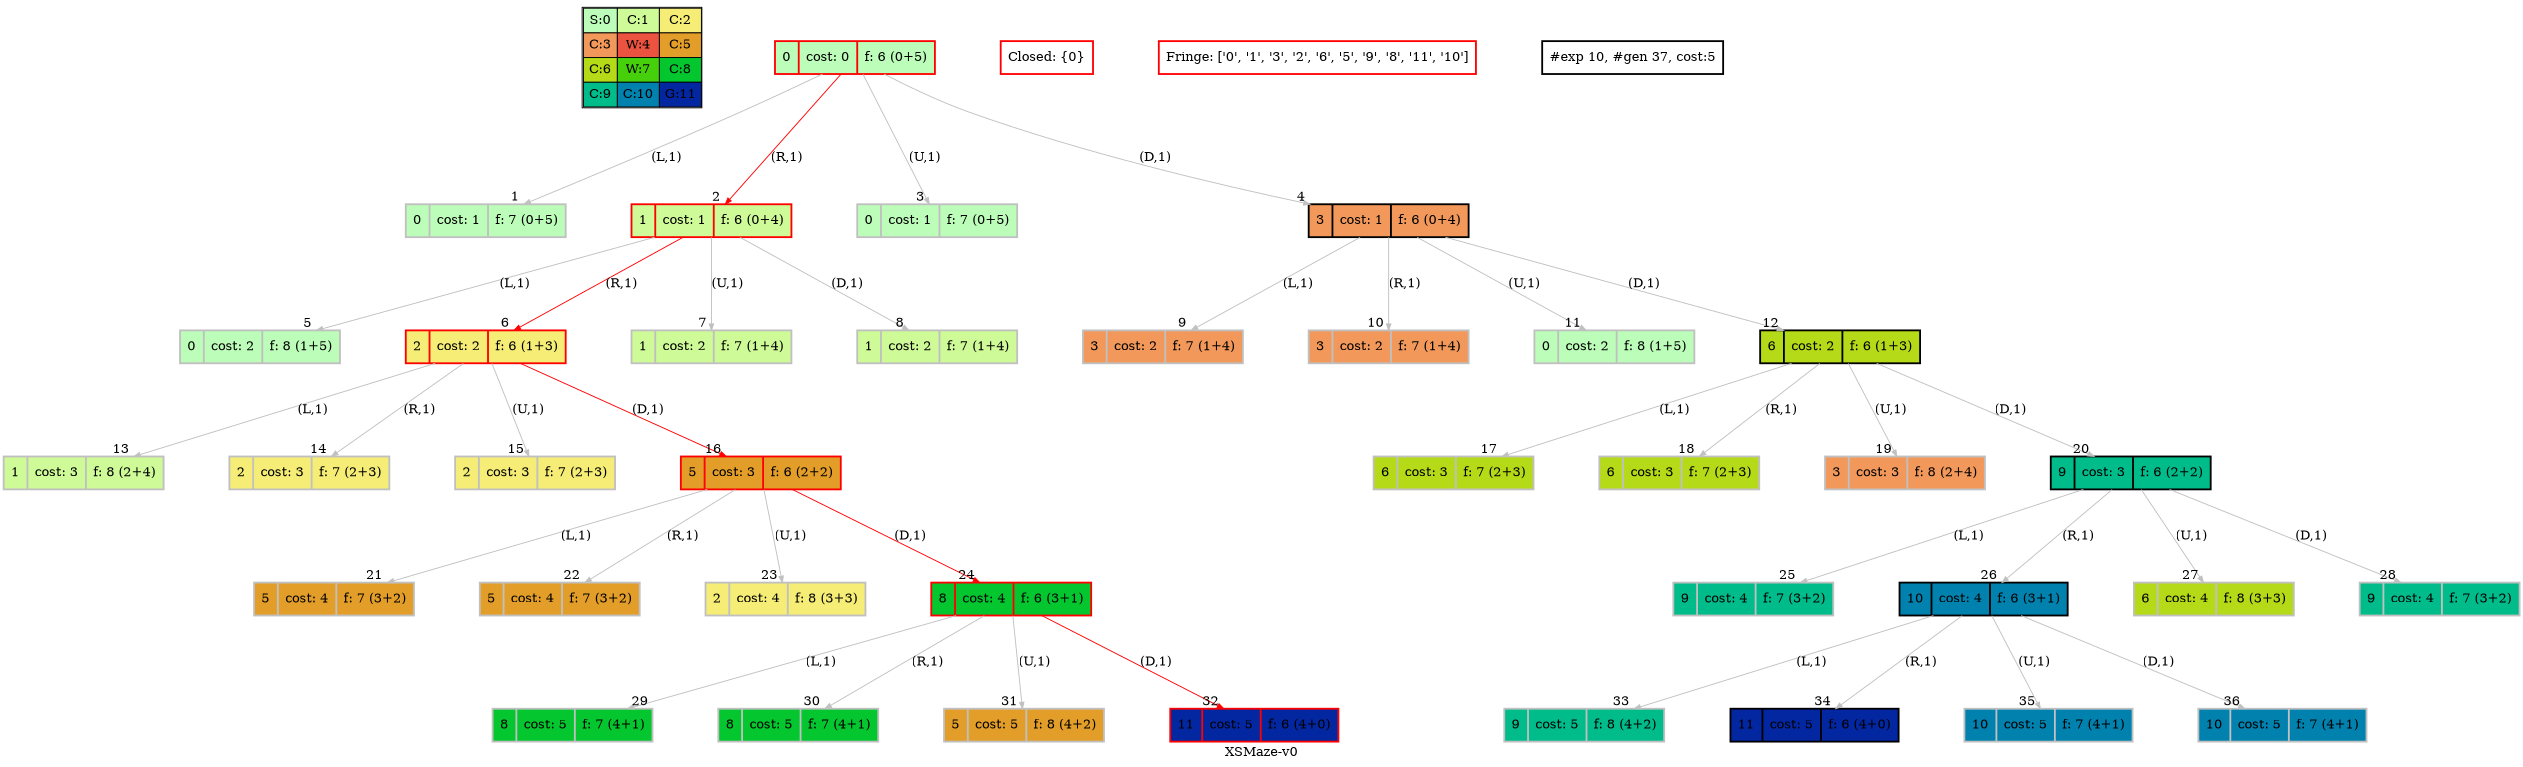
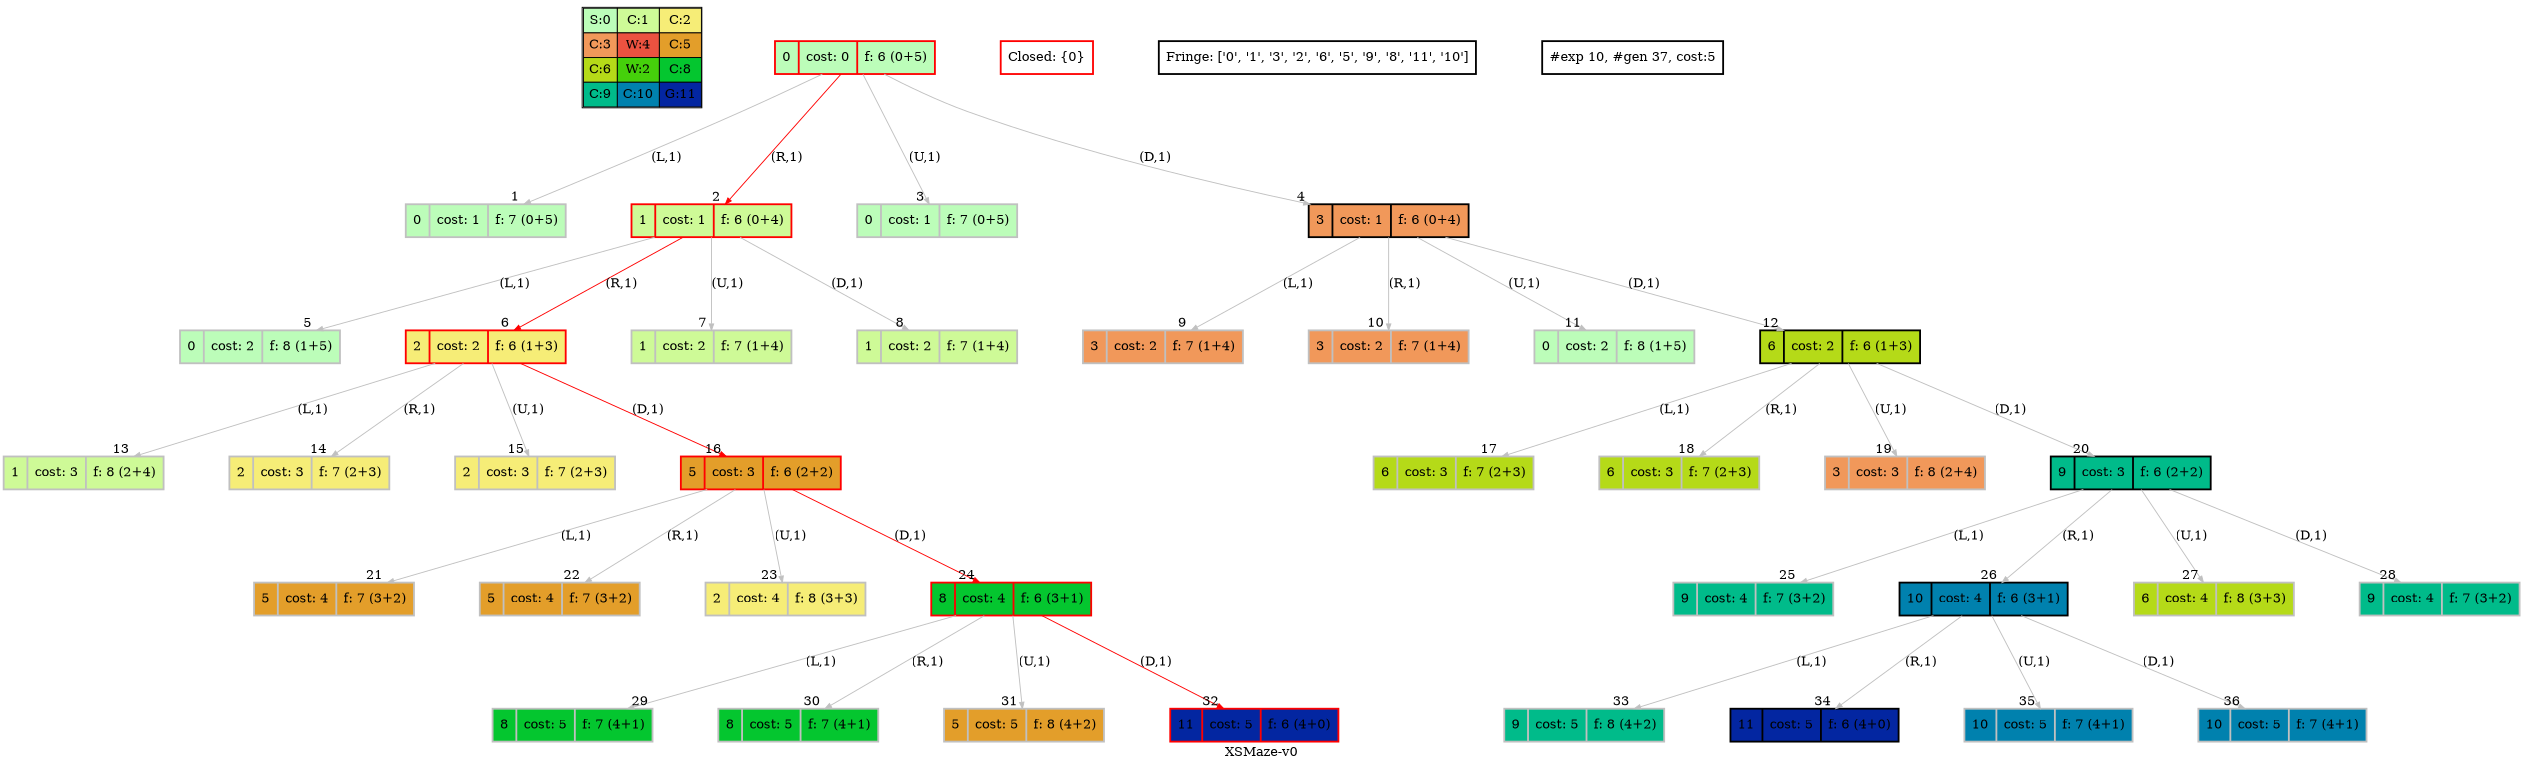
node "Fringe: ['0', '1', '3', '2', '6', '5', '9', '8', '11', '10']": color red -> black
node "S:0": text "W:7" -> "W:2"
